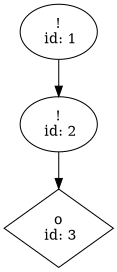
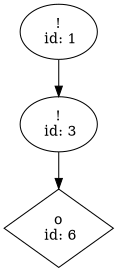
node "! id: 2": label "! id: 2" -> "! id: 3"
node "o id: 3": label "o id: 3" -> "o id: 6"
